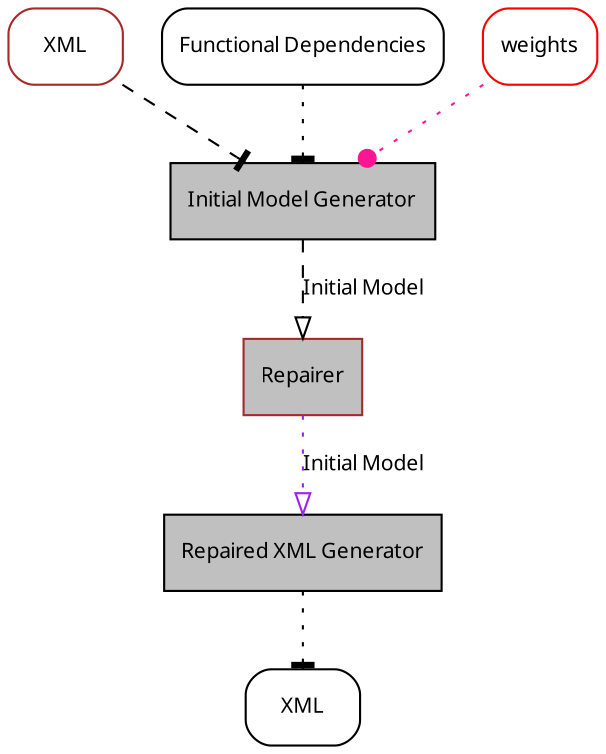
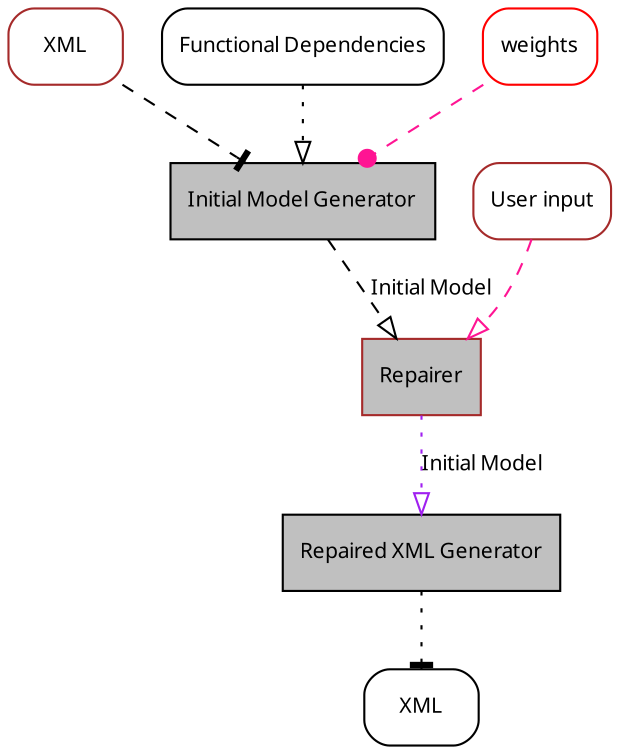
edge "Functional Dependencies" -> "Initial Model Generator": arrowhead tee -> onormal
edge "weights" -> "Initial Model Generator": style dotted -> dashed
node "User input": added
